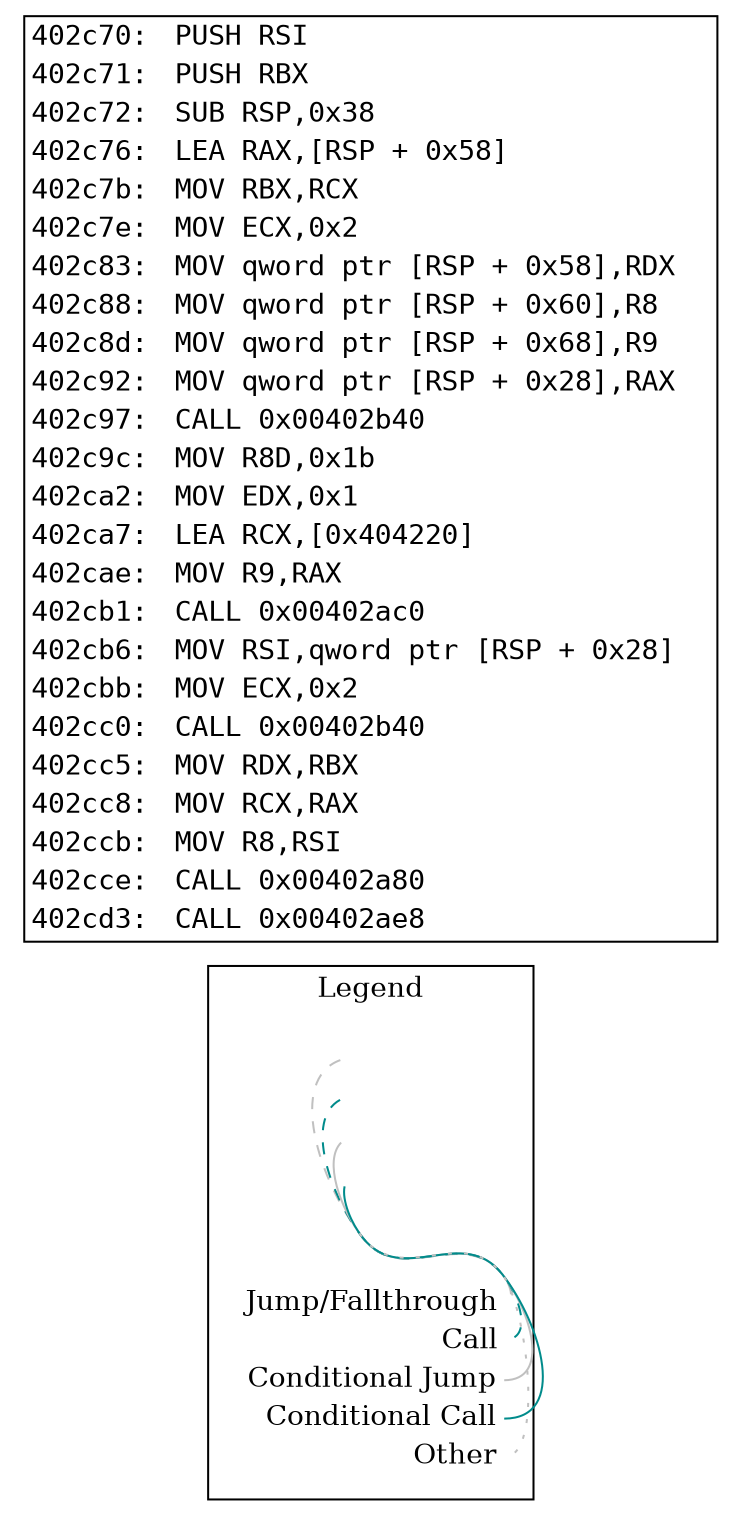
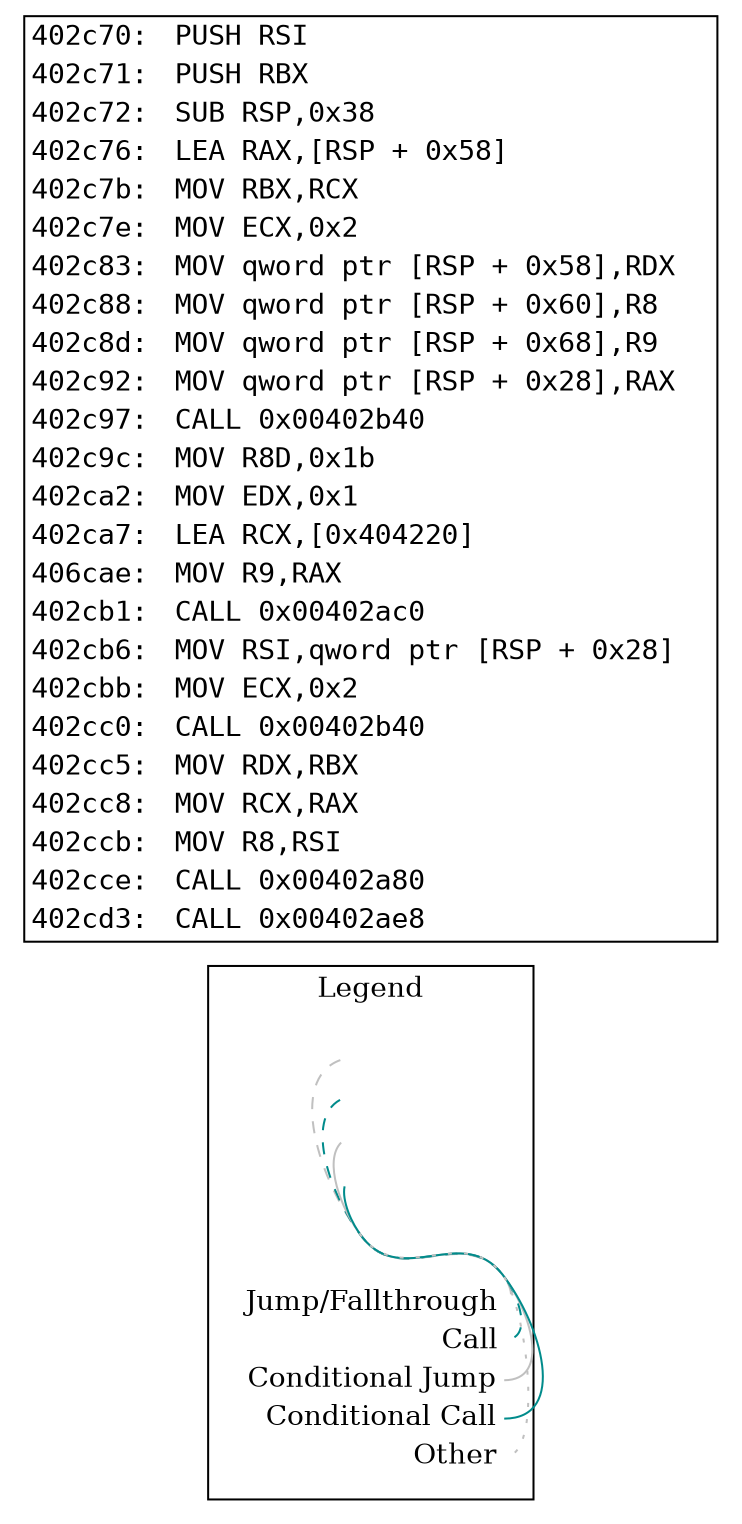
node "402c70:": text "402cae:" -> "406cae:"
